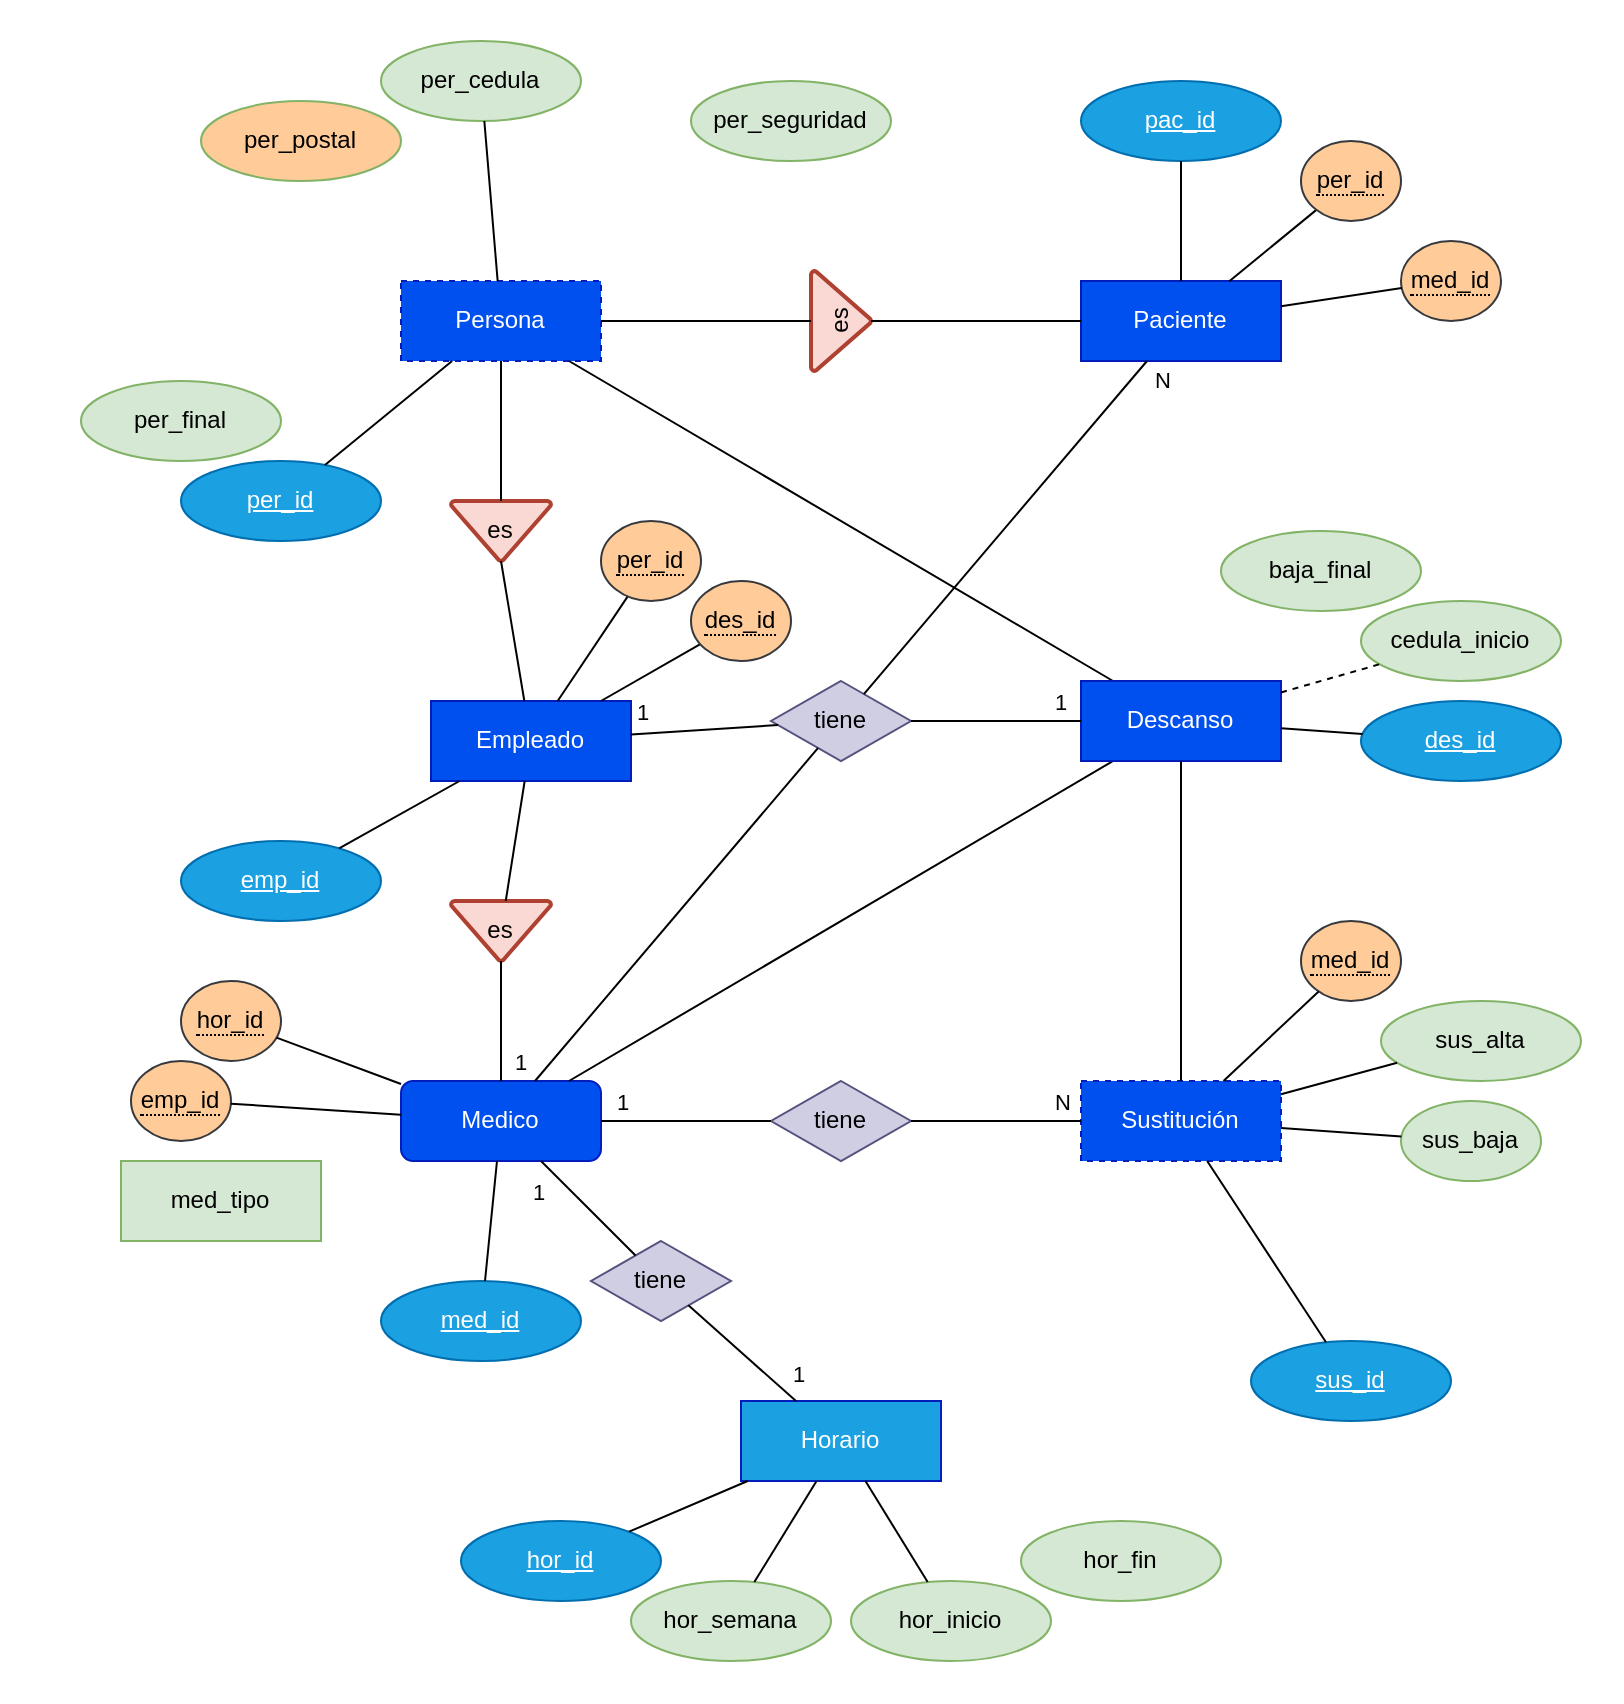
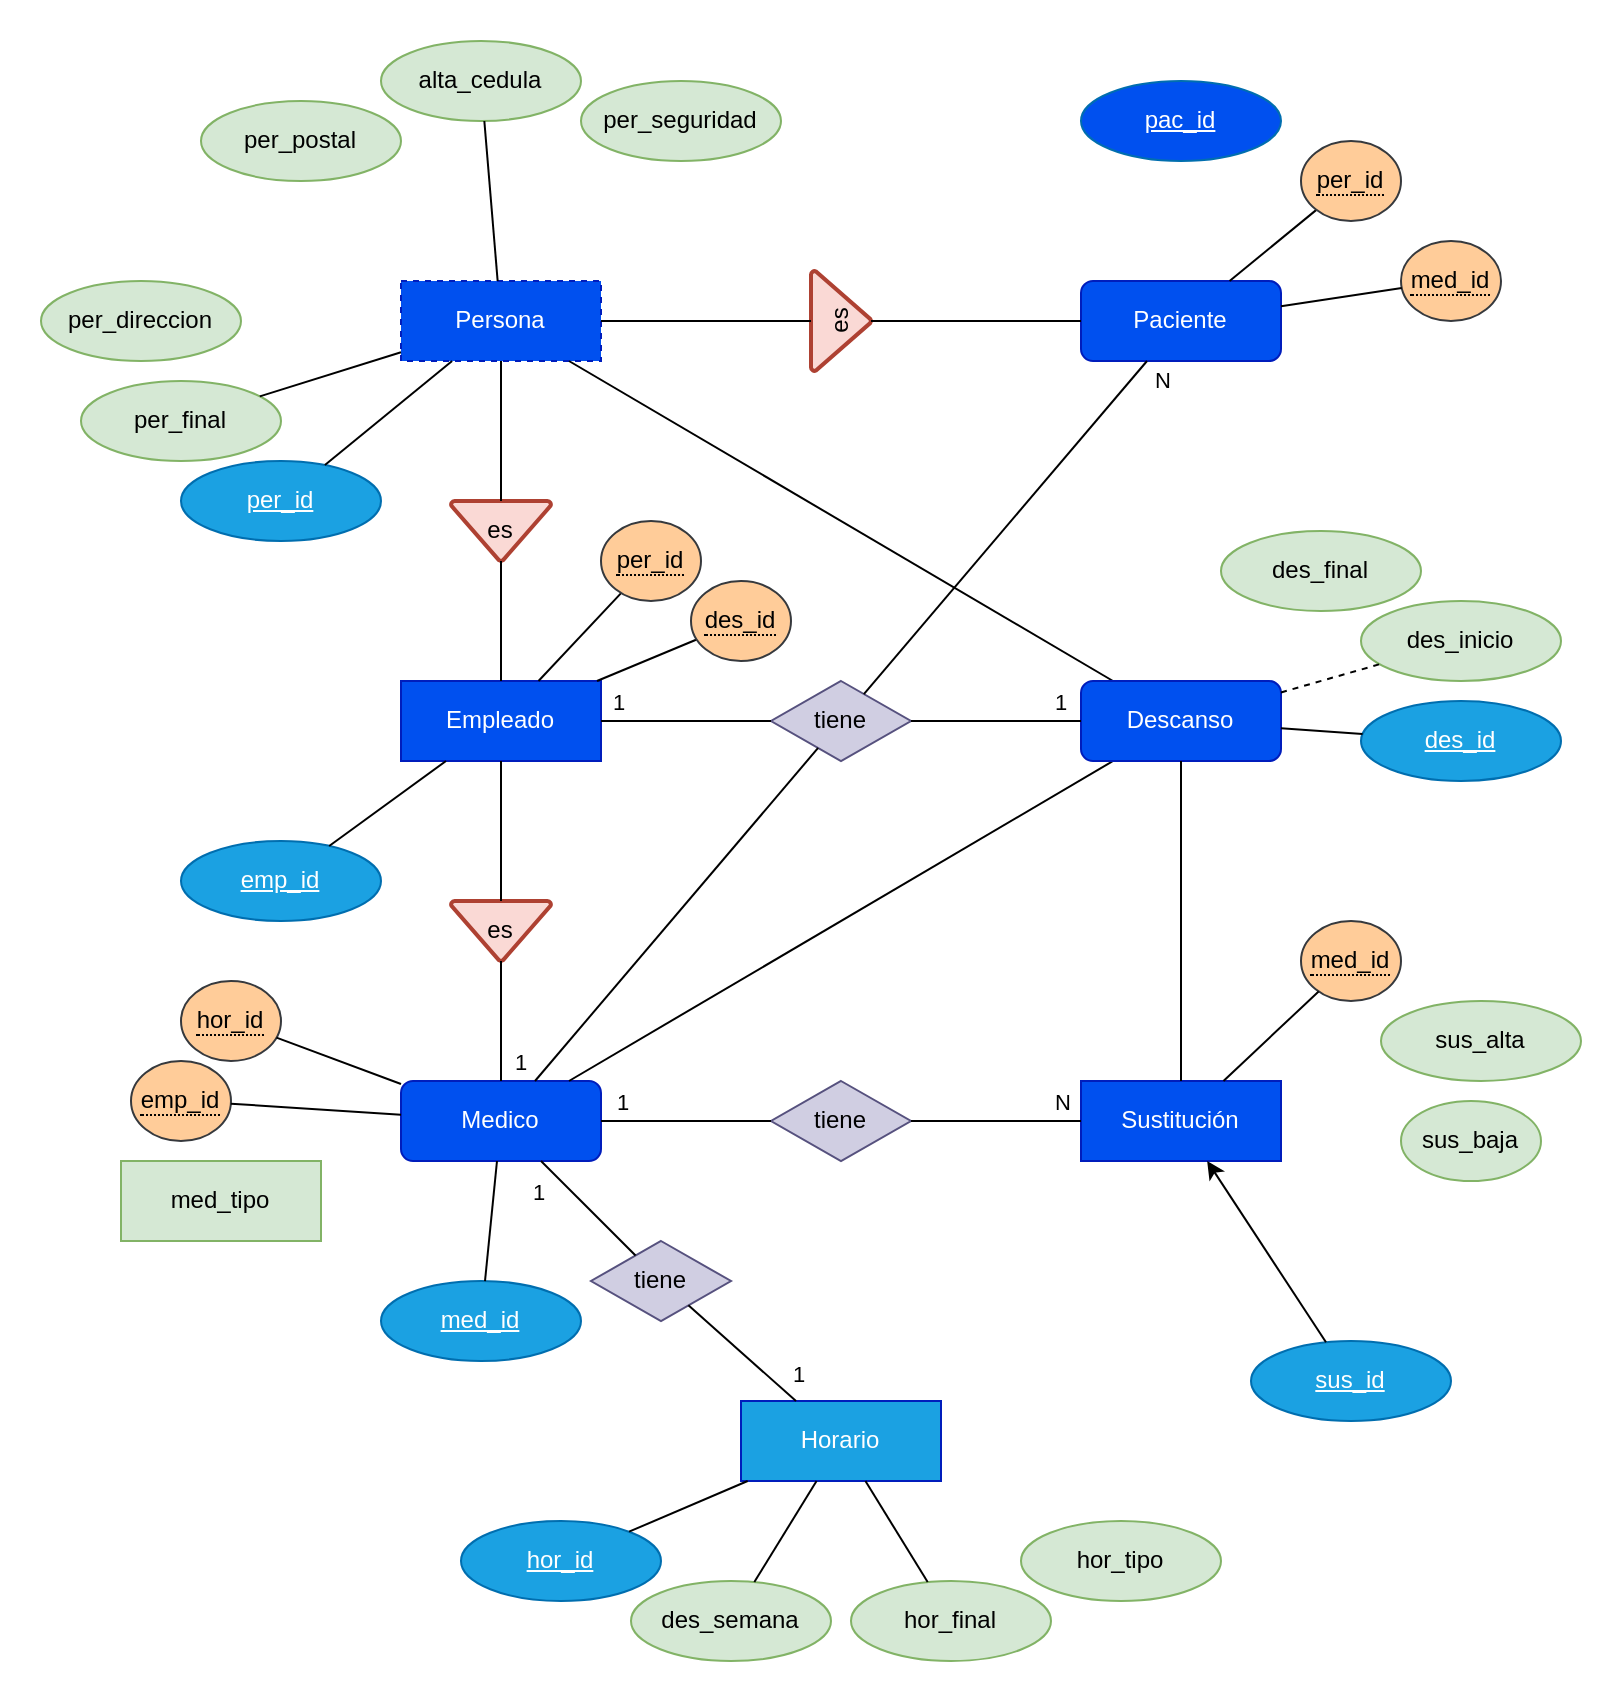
node "per_cedula": label "per_cedula" -> "alta_cedula"
node "per_seguridad": moved (791, 121) -> (681, 121)
node "pac_id": fillcolor #1ba1e2 -> #0050ef
node "per_postal": fillcolor #ffcc99 -> #d5e8d4
edge "pac_id" -- "Paciente": removed
node "per_direccion": added
node "Paciente": shape rectangle -> rounded rectangle
edge "Persona" -- "per_final": added
node "baja_final": label "baja_final" -> "des_final"
node "cedula_inicio": label "cedula_inicio" -> "des_inicio"
node "Descanso": shape rectangle -> rounded rectangle
node "Empleado": moved (531, 741) -> (501, 721)
edge "sus_alta" -- "Sustitución": removed
node "Sustitución": style dashed -> solid
edge "Sustitución" -- "sus_baja": removed
edge "Sustitución" -- "sus_id": arrowhead none -> classic
node "hor_fin": label "hor_fin" -> "hor_tipo"
node "hor_semana": label "hor_semana" -> "des_semana"
node "hor_inicio": label "hor_inicio" -> "hor_final"
